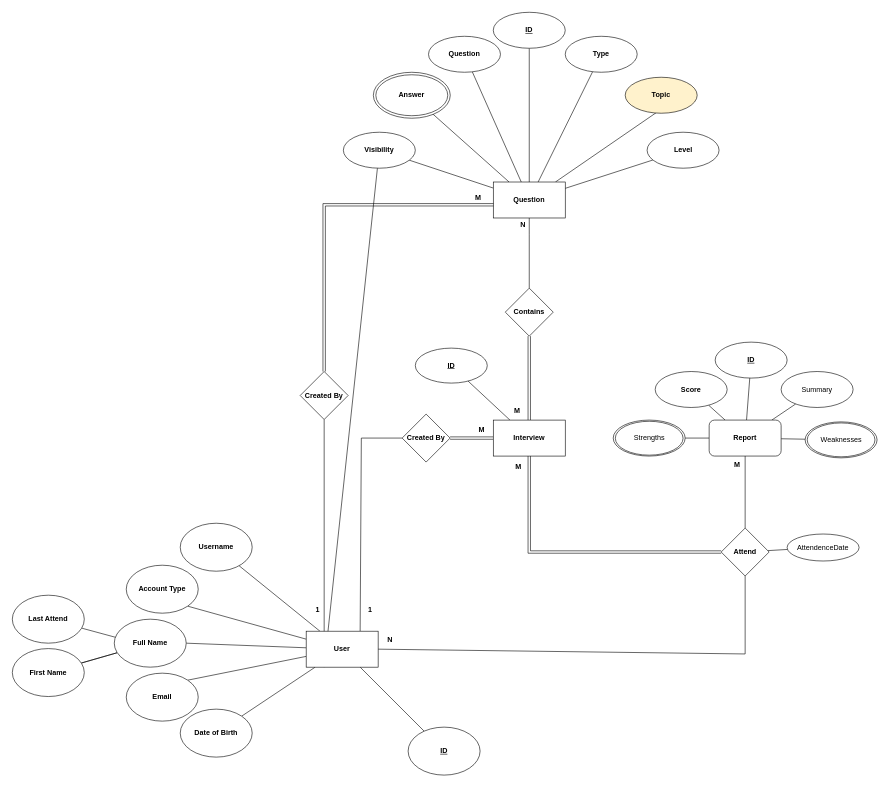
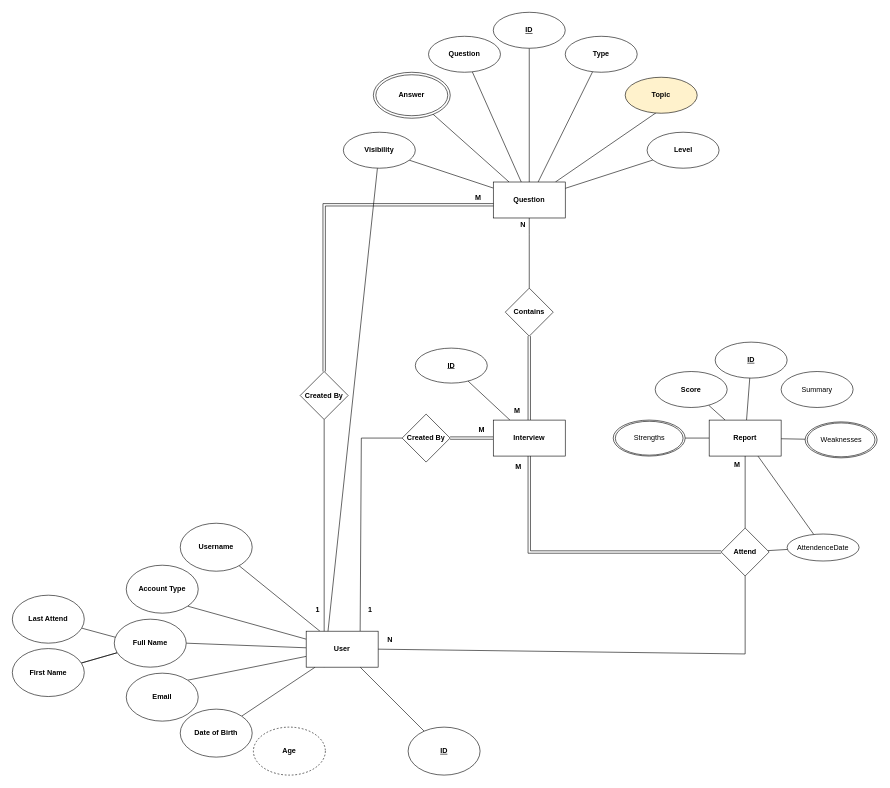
edge "Summary" -- "Report": now "AttendenceDate" -- "Report"
node "Report": shape rounded rectangle -> rectangle
node "Age": added
